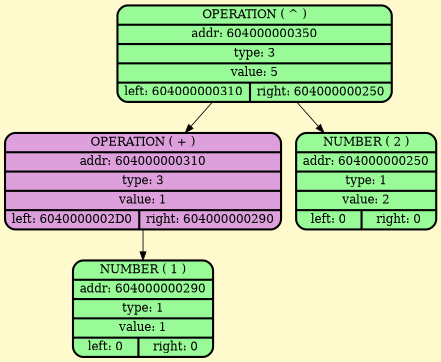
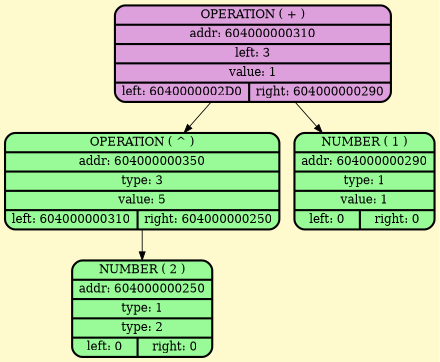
edge "OPERATION ( ^ )" -> "OPERATION ( + )": reversed
node "OPERATION ( + )": text "type: 3" -> "left: 3"
node "NUMBER ( 2 )": text "value: 2" -> "type: 2"
